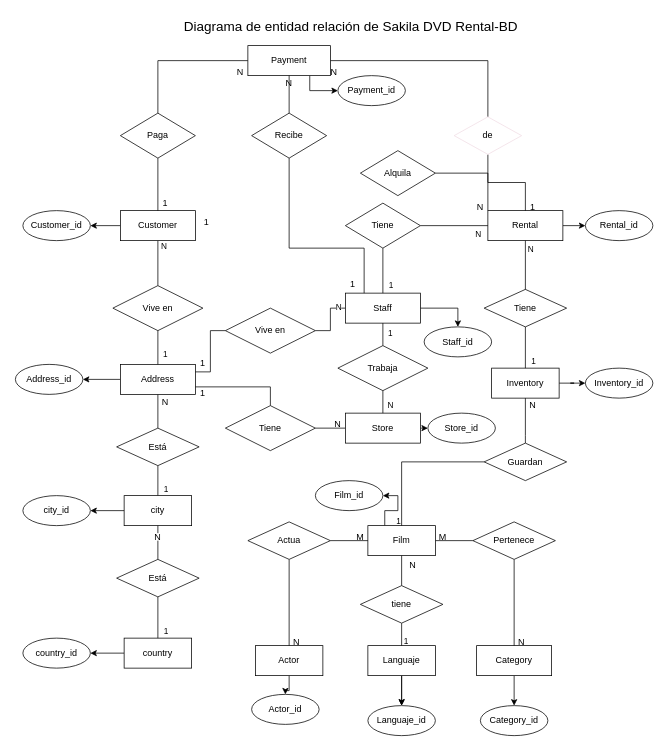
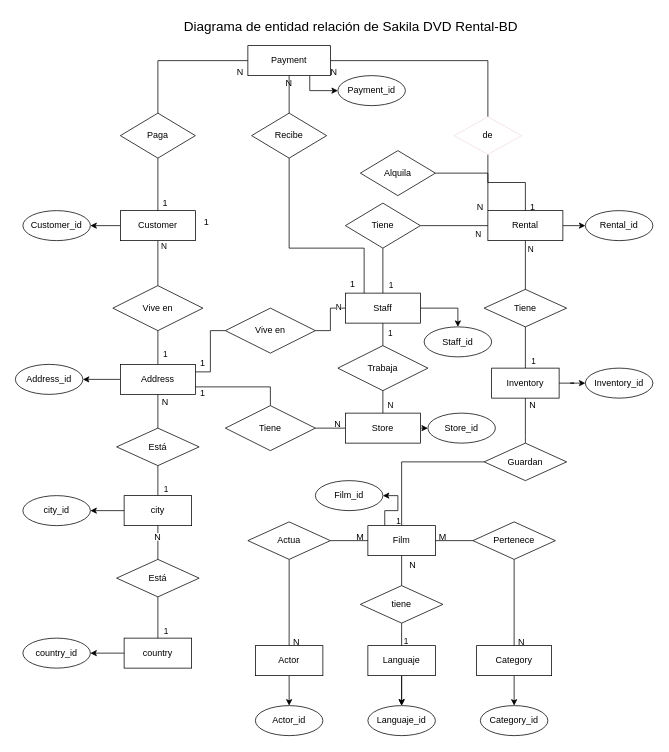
node "Actor_id": moved (285, 709) -> (289, 720)
